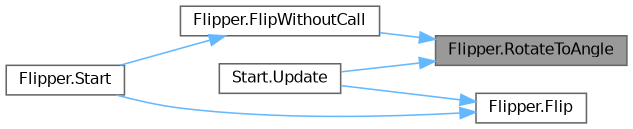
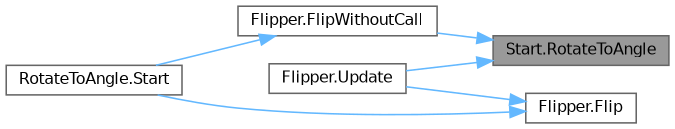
node "Flipper.RotateToAngle": label "Flipper.RotateToAngle" -> "Start.RotateToAngle"
node "Start.Update": label "Start.Update" -> "Flipper.Update"
node "Flipper.Start": label "Flipper.Start" -> "RotateToAngle.Start"
